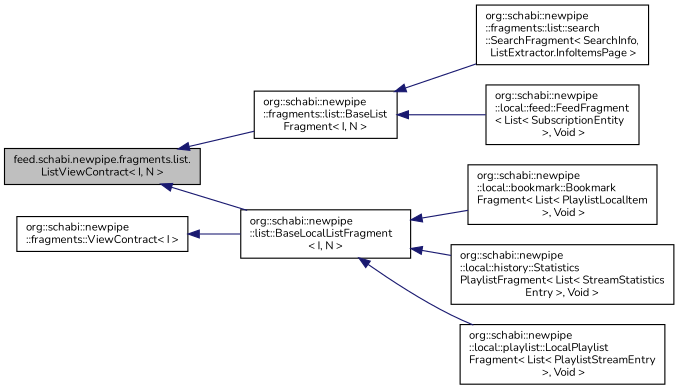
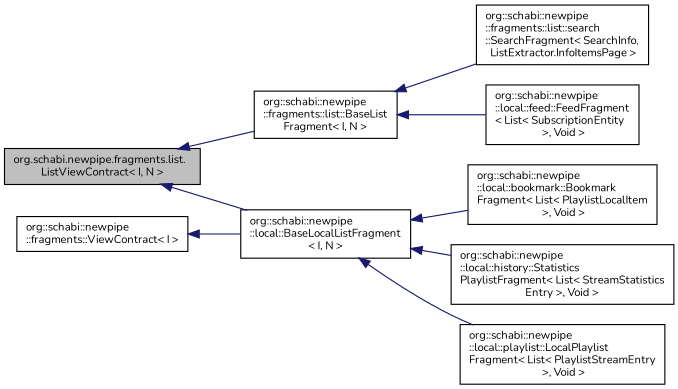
node "feed.schabi.newpipe.fragments.list. ListViewContract< I, N >": label "feed.schabi.newpipe.fragments.list. ListViewContract< I, N >" -> "org.schabi.newpipe.fragments.list. ListViewContract< I, N >"
node "org::schabi::newpipe ::list::BaseLocalListFragment < I, N >": label "org::schabi::newpipe ::list::BaseLocalListFragment < I, N >" -> "org::schabi::newpipe ::local::BaseLocalListFragment < I, N >"
